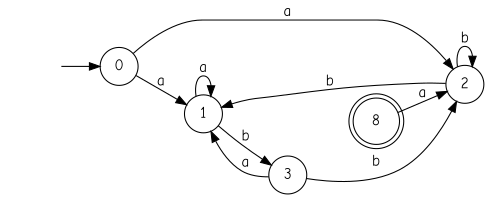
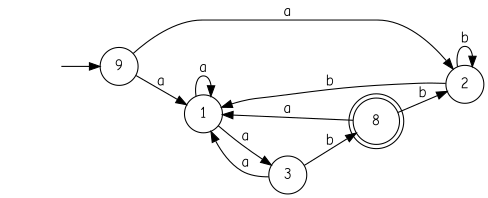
node "0": label "0" -> "9"
edge "8" -> "2": label "a" -> "b"
edge "8" -> "1": added, label "a"
edge "1" -> "3": label "b" -> "a"
edge "3" -> "2": now "3" -> "8"
